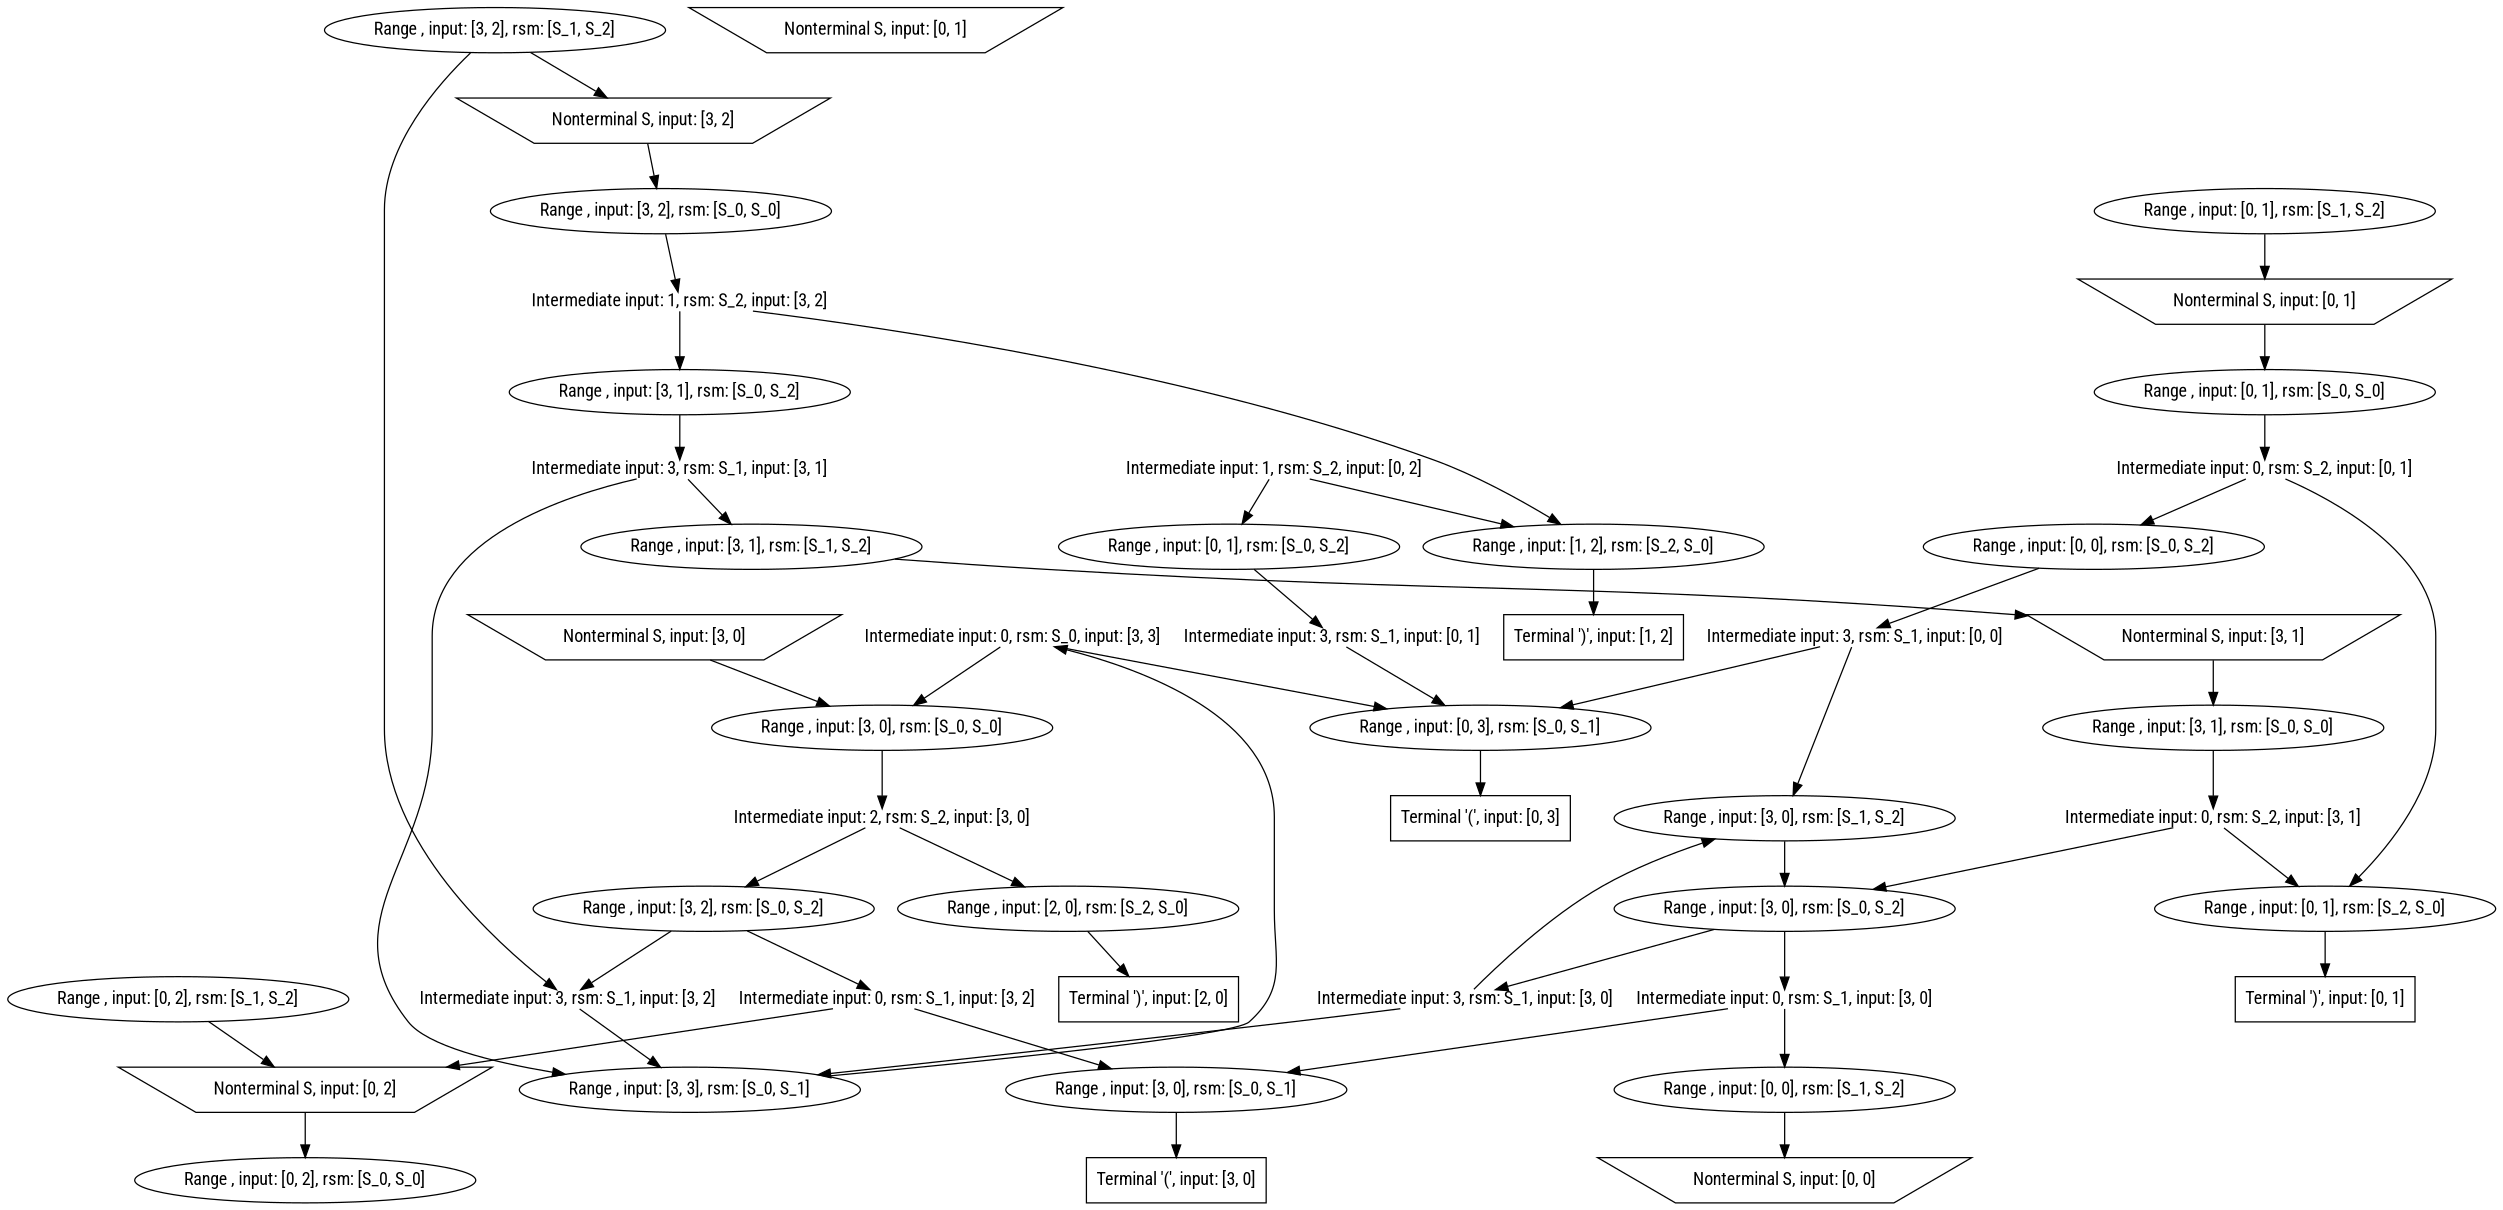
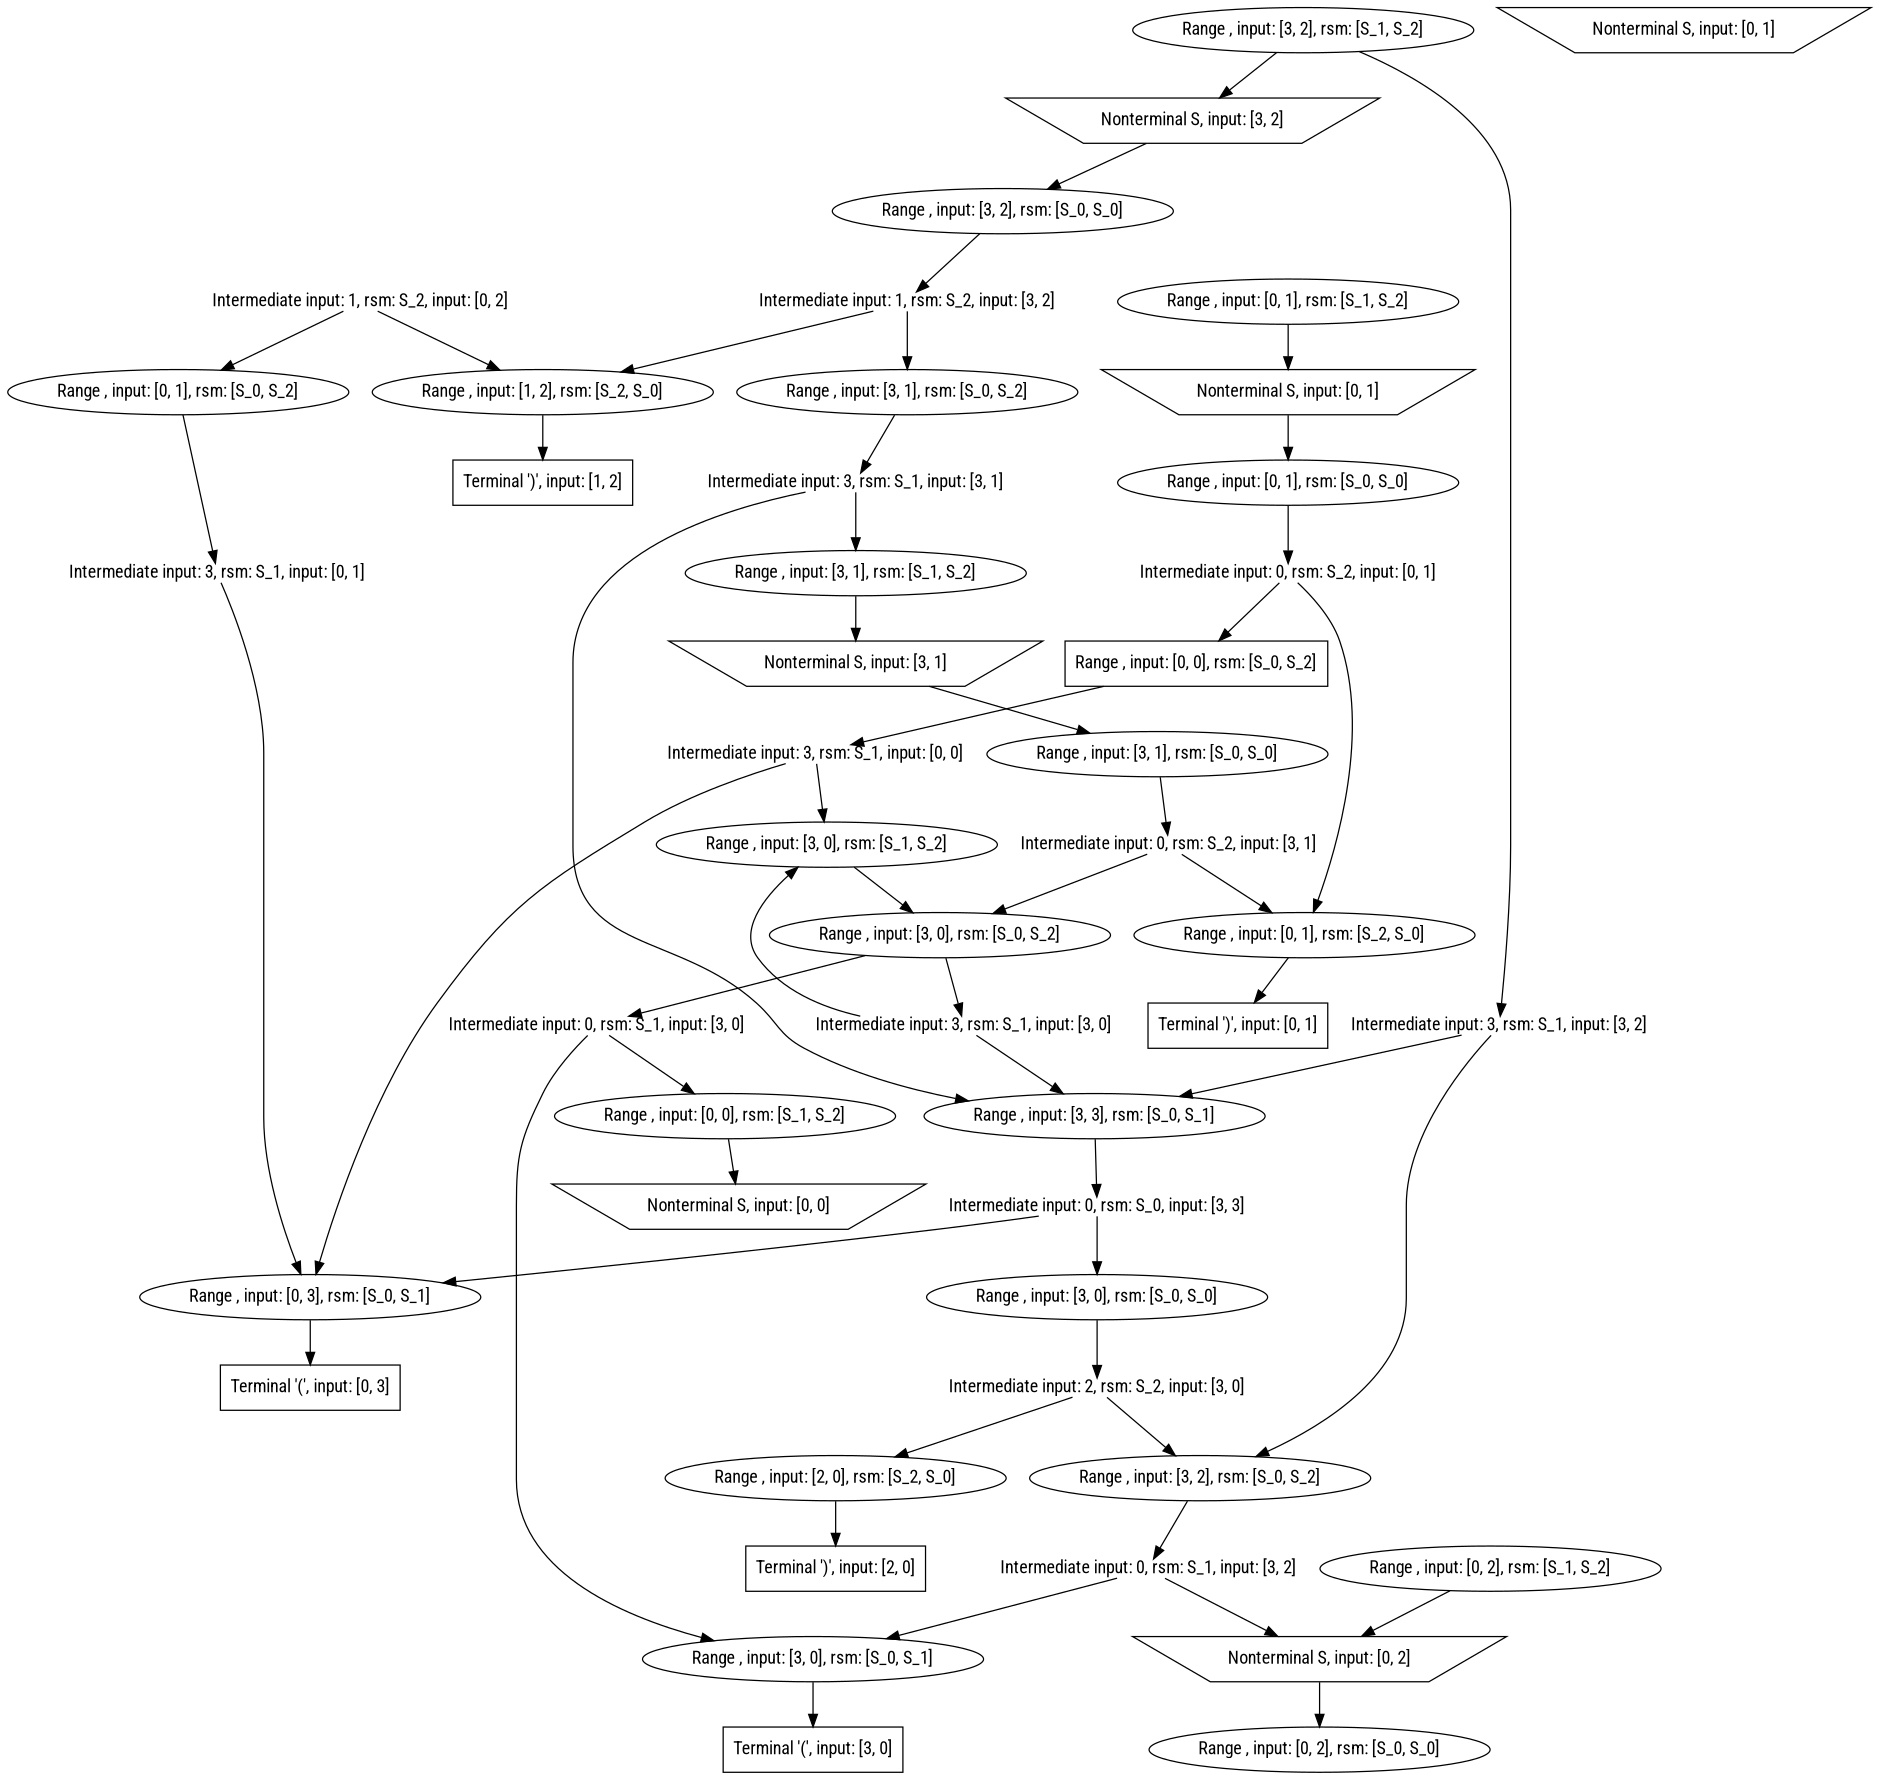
node "Range , input: [0, 0], rsm: [S_0, S_2]": shape ellipse -> box
node "Nonterminal S, input: [3, 0]": removed
edge "Range , input: [3, 2], rsm: [S_0, S_2]" -> "Intermediate input: 3, rsm: S_1, input: [3, 2]": reversed
